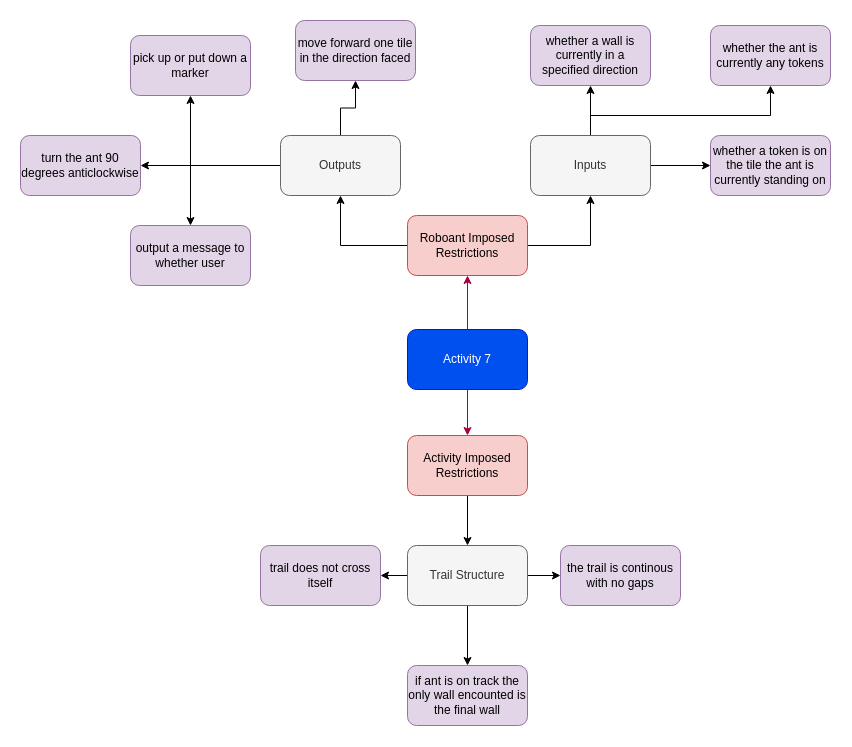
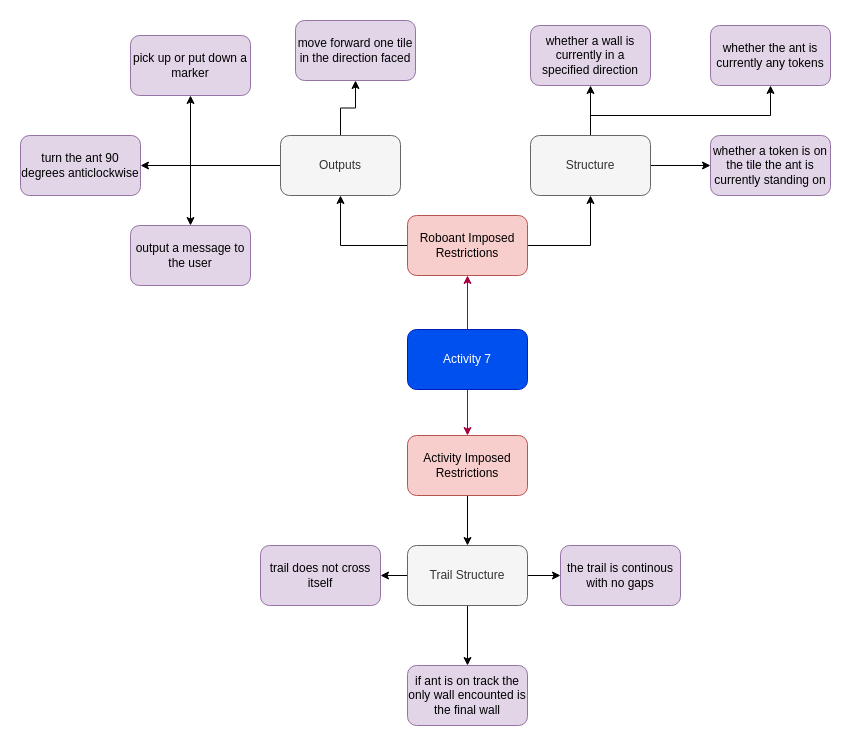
node "Inputs": label "Inputs" -> "Structure"
node "output a message to whether user": label "output a message to whether user" -> "output a message to the user"
